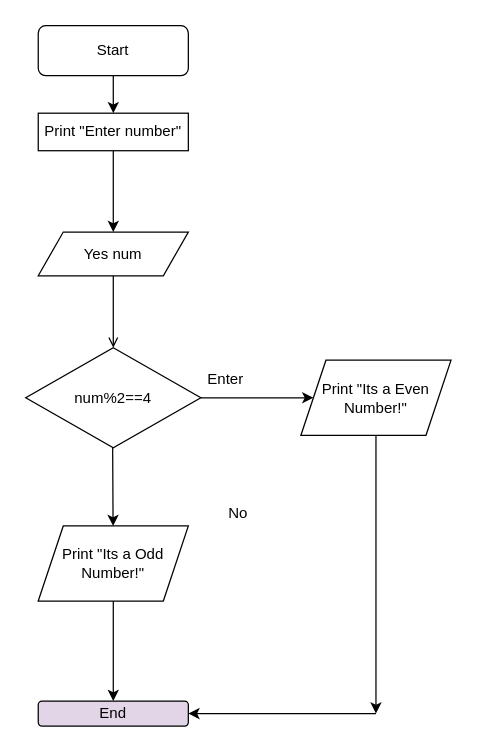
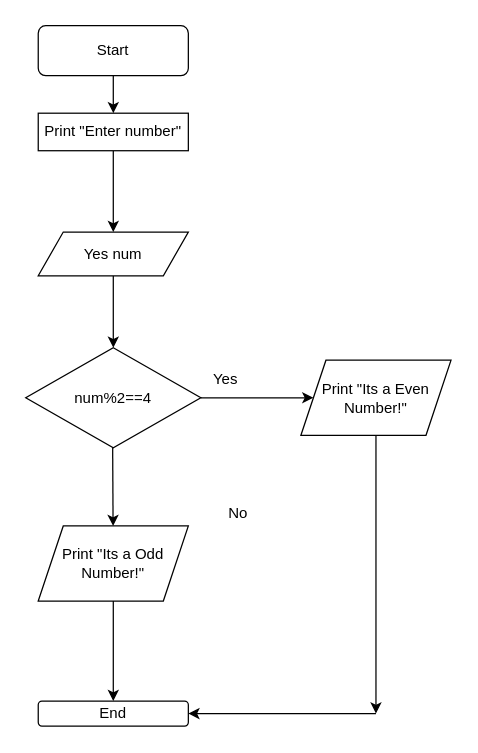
edge "Yes num" -> "num%2==4": arrowhead open -> classic
node "Enter": label "Enter" -> "Yes"
node "End": fillcolor #e1d5e7 -> #ffffff
